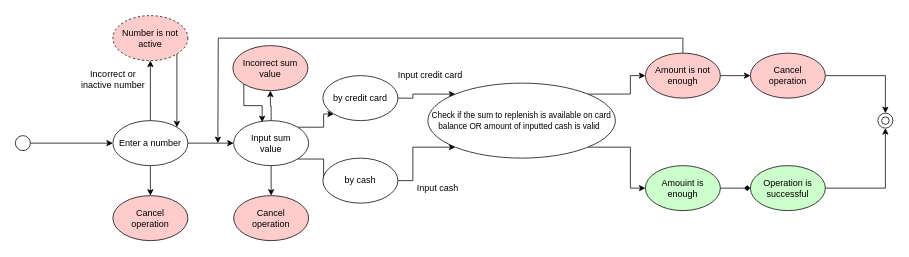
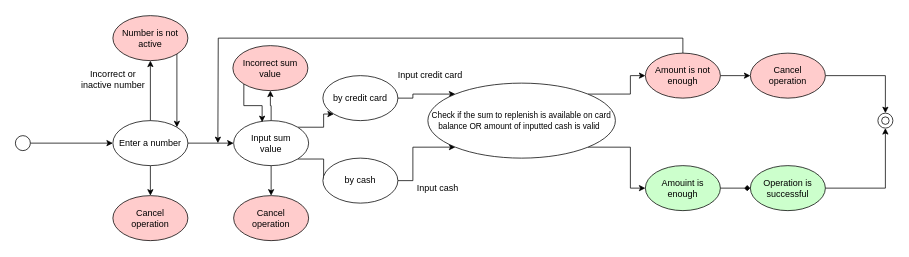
node "Number is not active": style dashed -> solid
